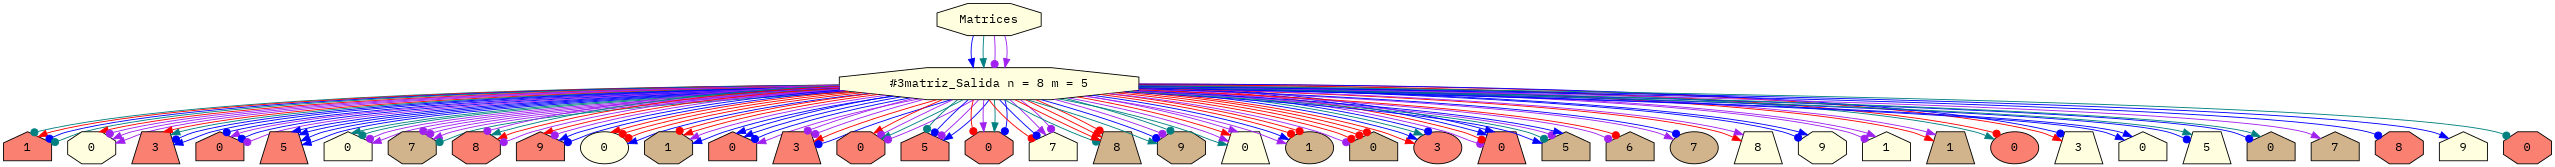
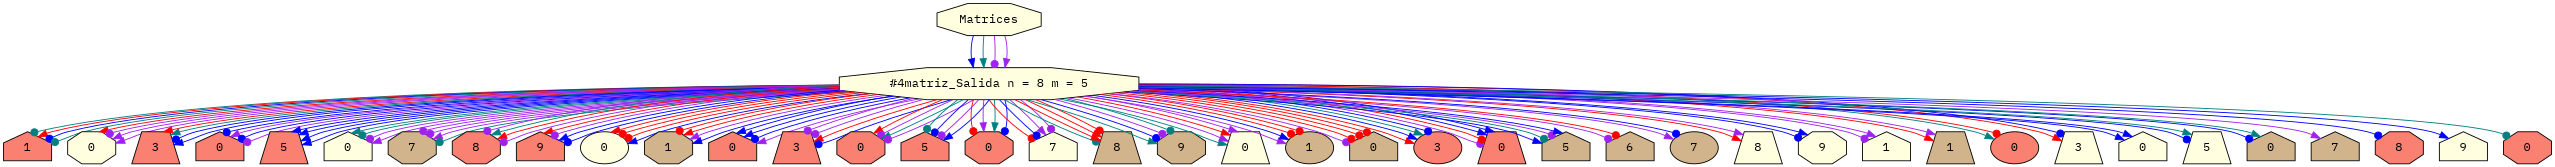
node "#3matriz_Salida n = 8 m = 5": label "#3matriz_Salida n = 8 m = 5" -> "#4matriz_Salida n = 8 m = 5"
